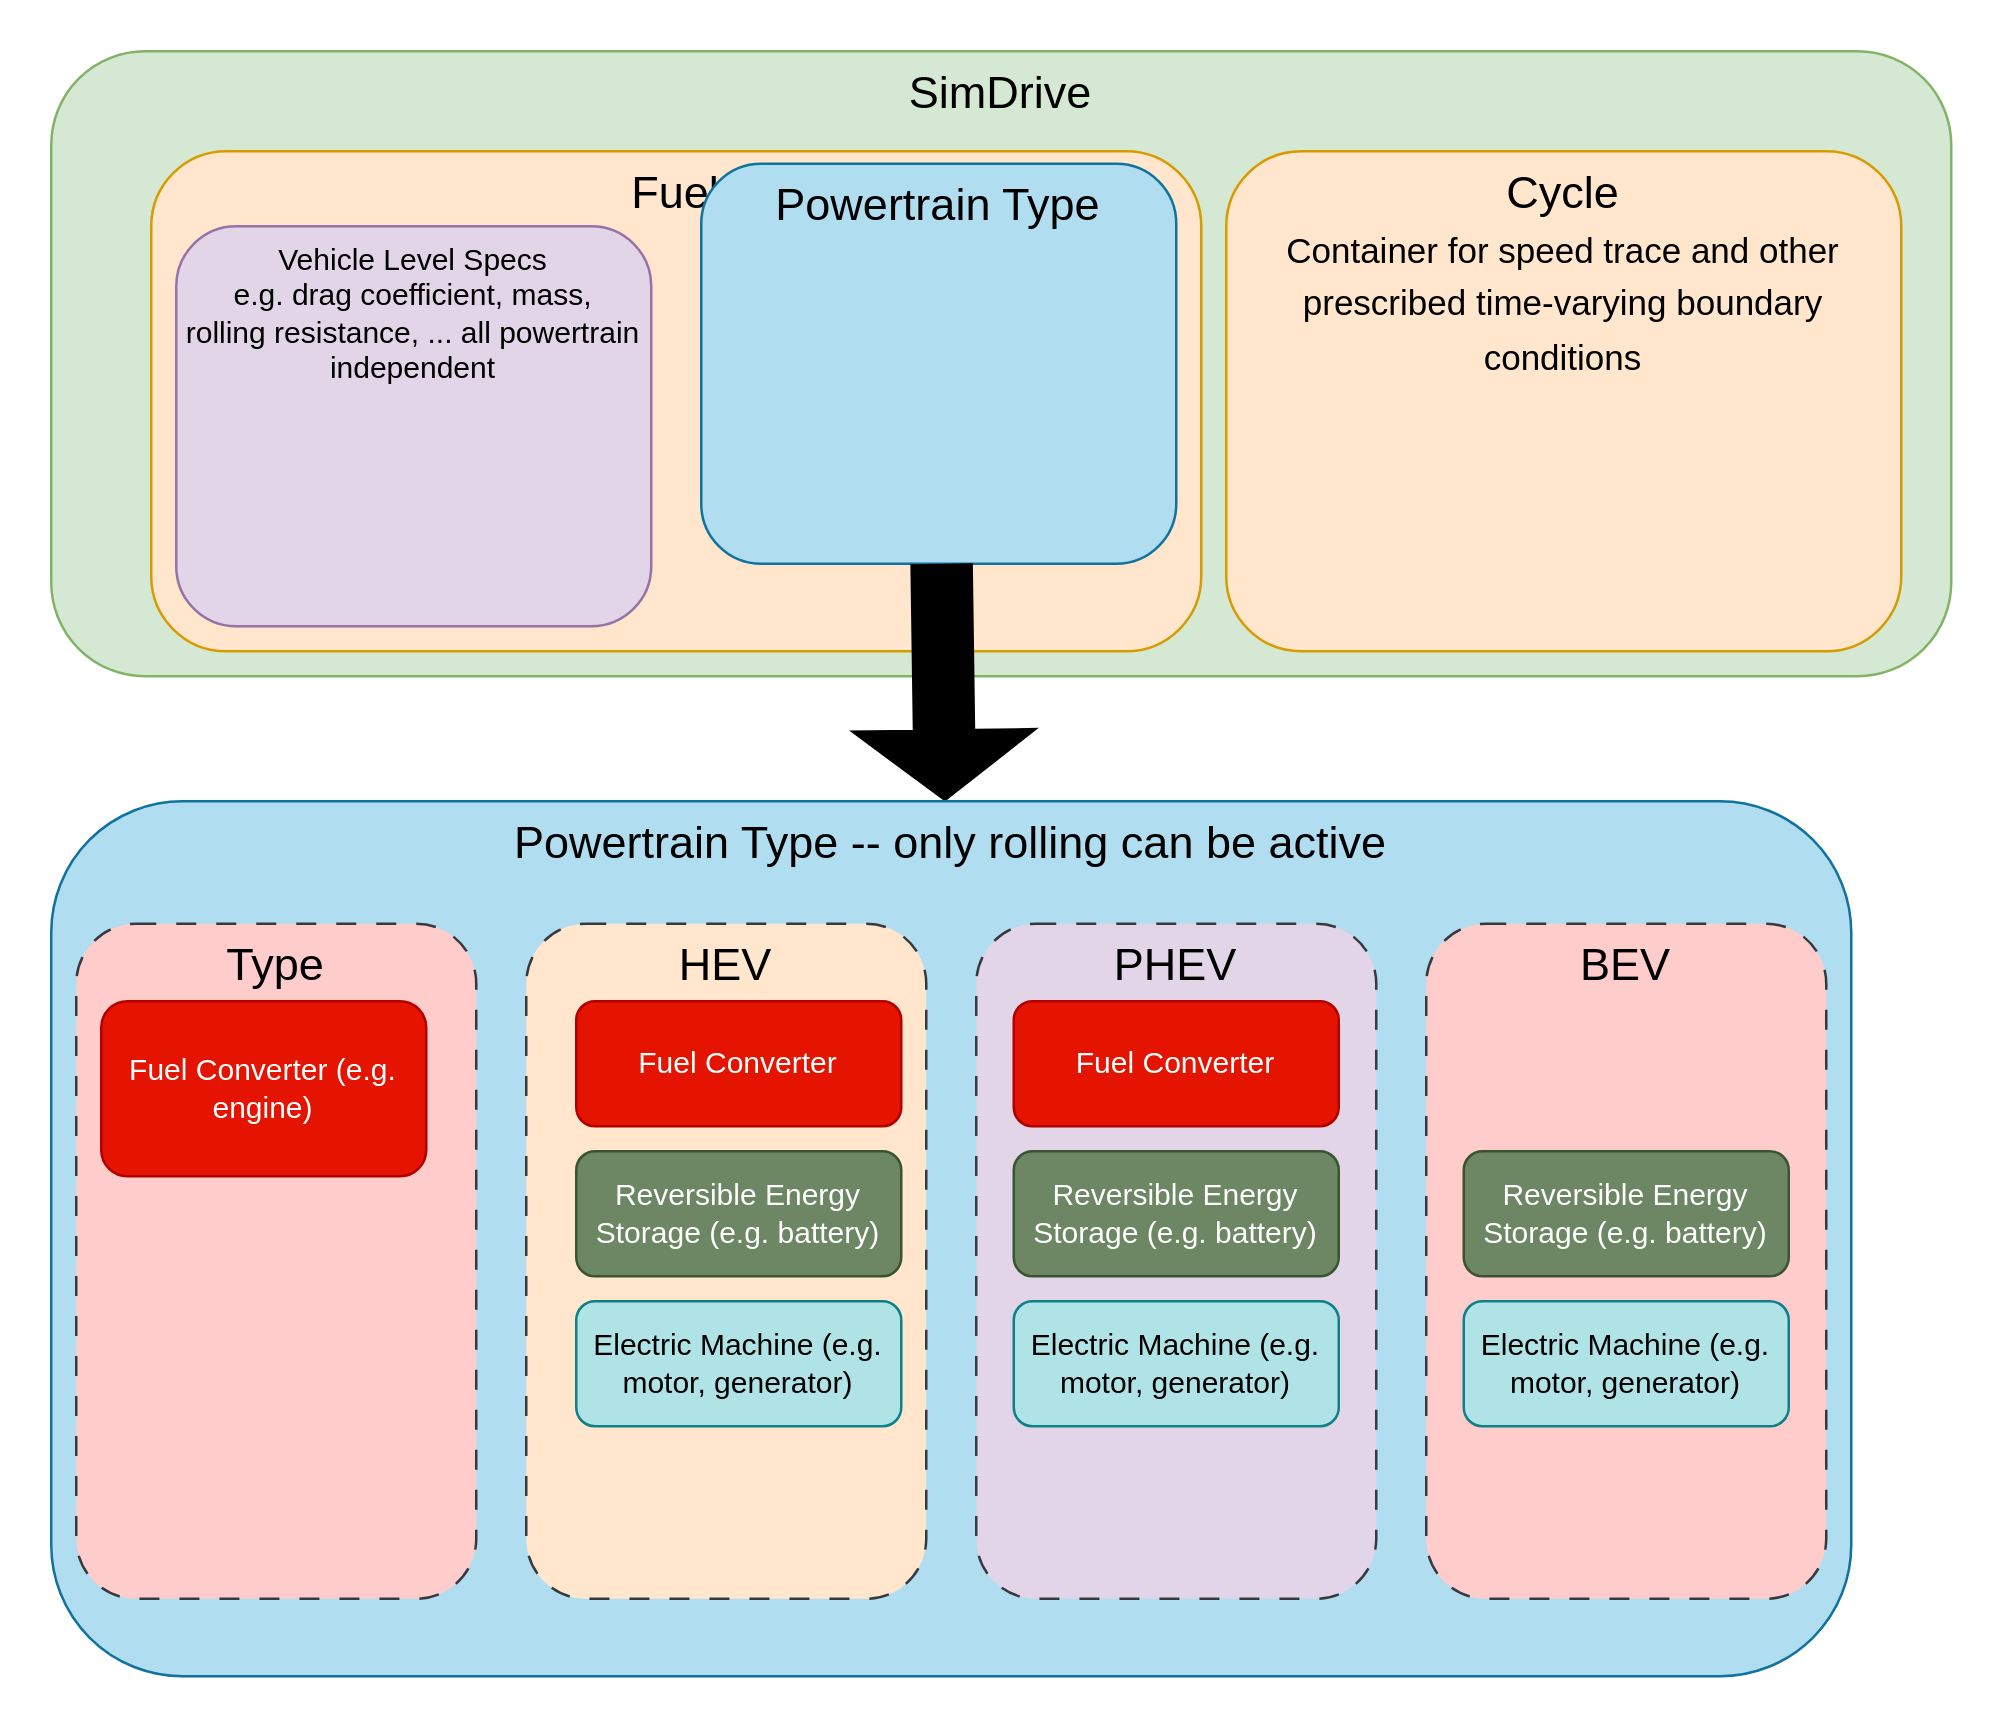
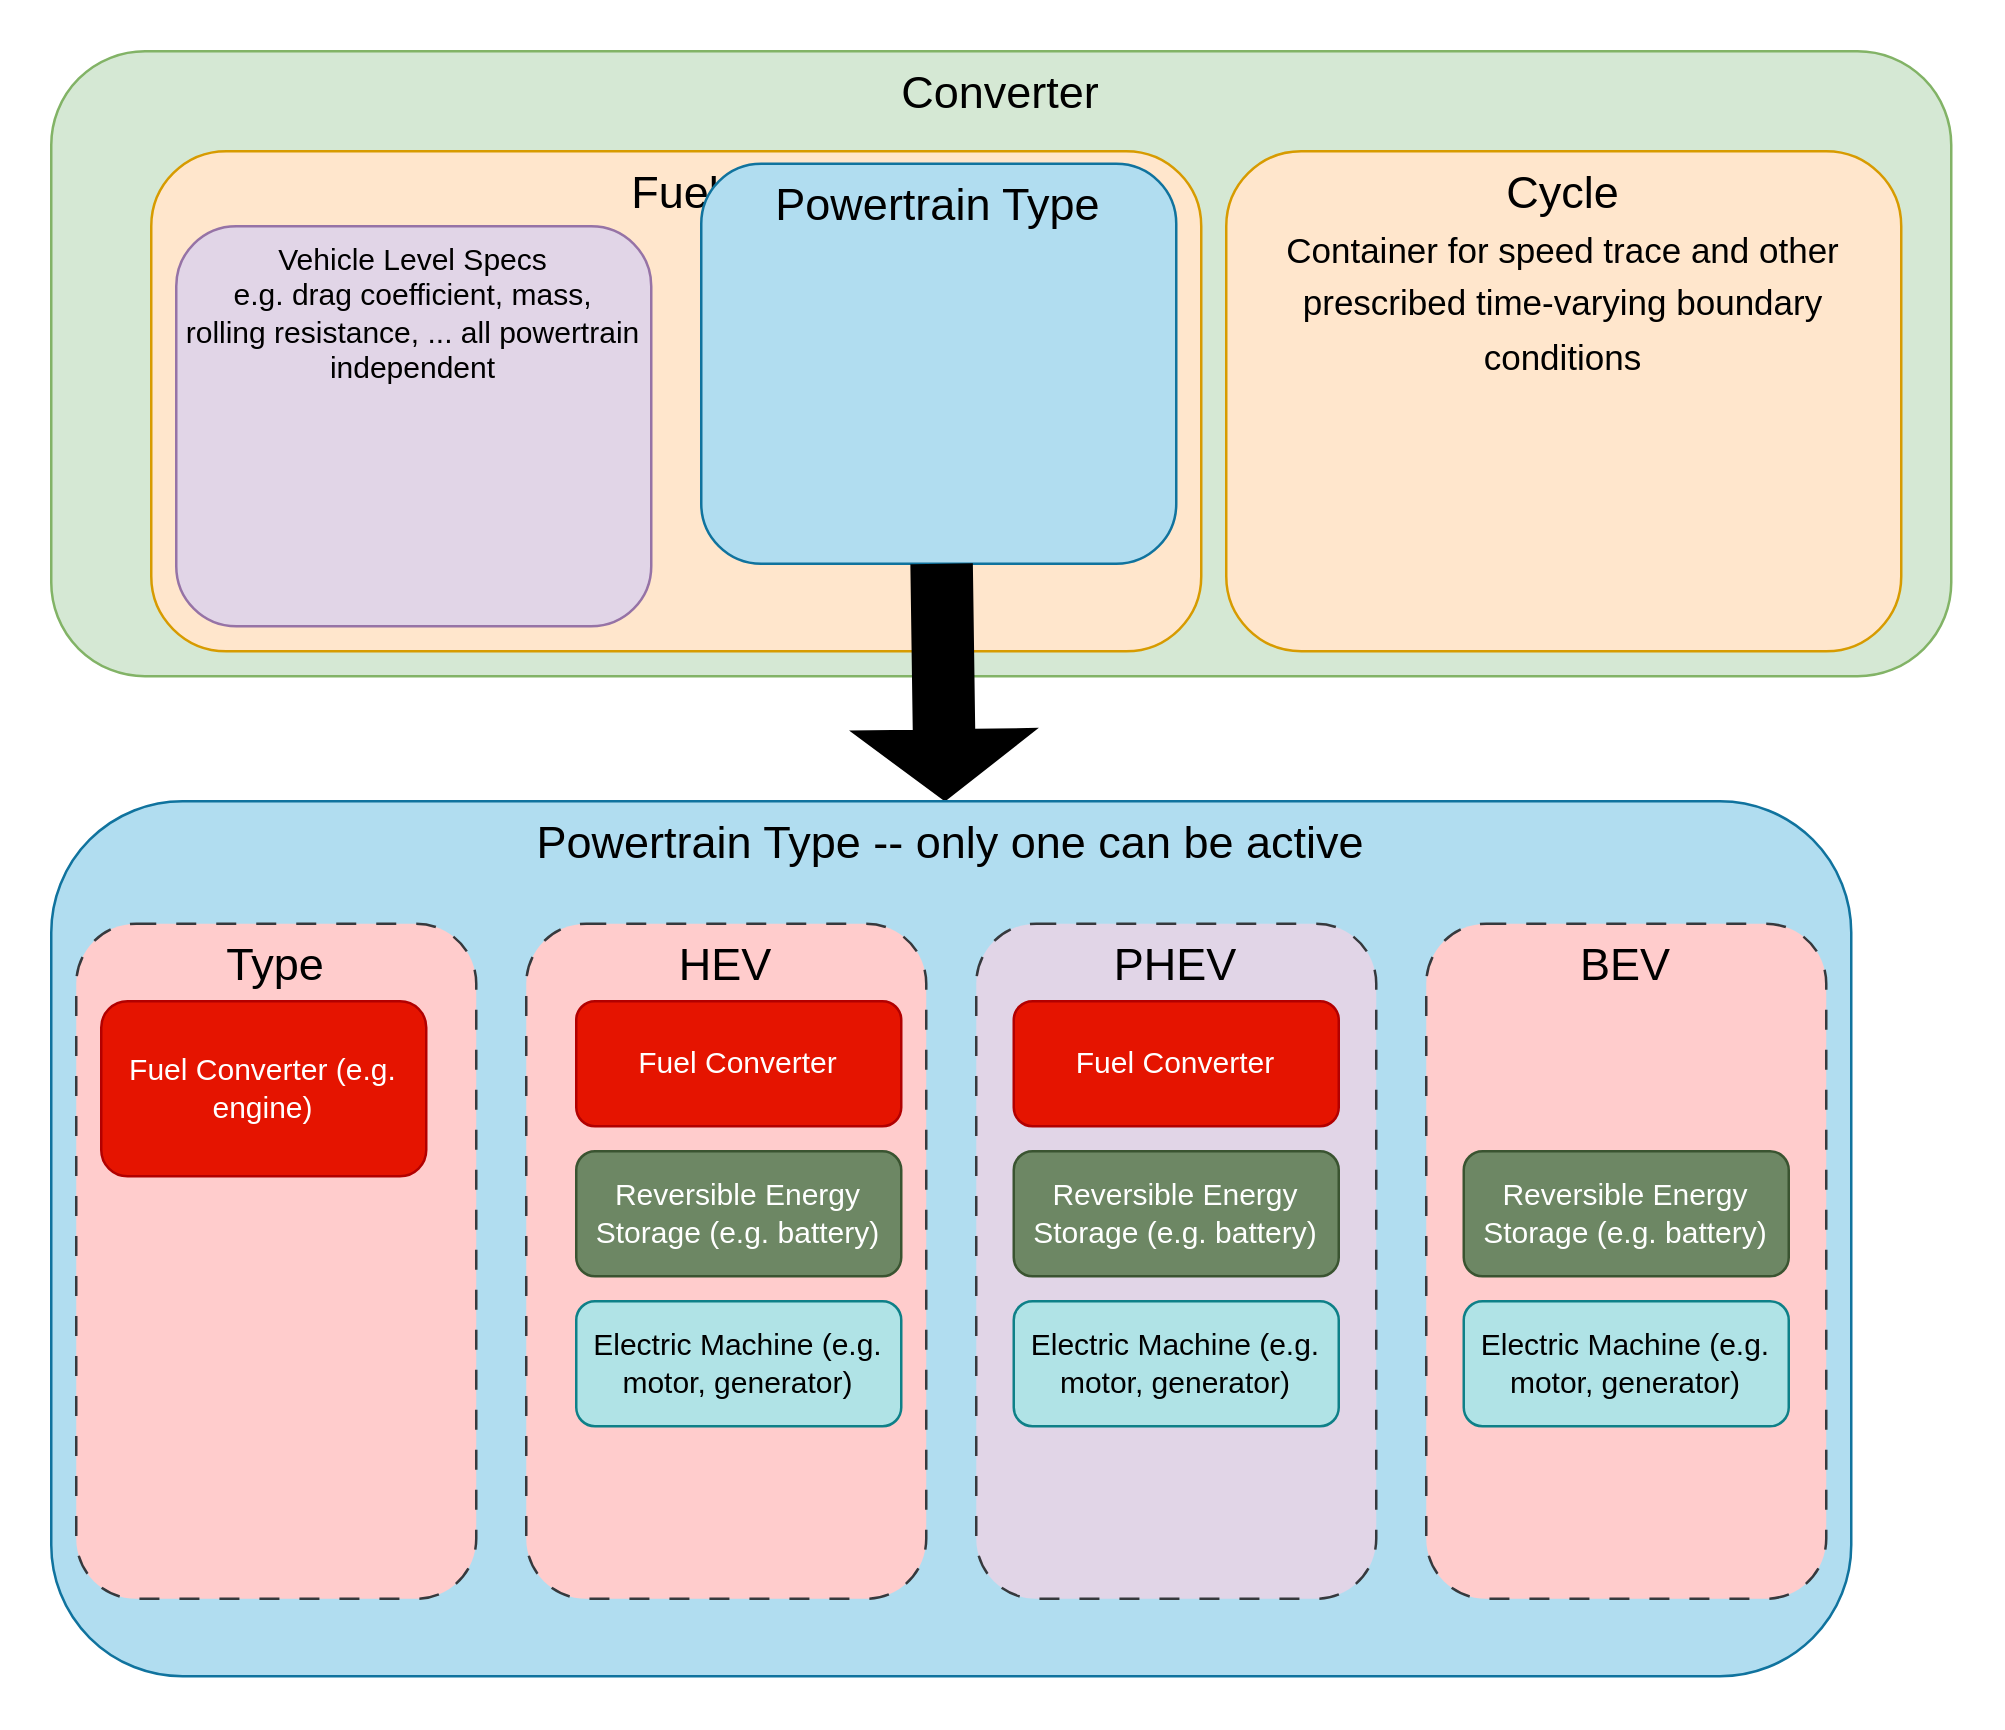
node "SimDrive": label "SimDrive" -> "Converter"
node "Powertrain Type -- only rolling can be active": label "Powertrain Type -- only rolling can be active" -> "Powertrain Type -- only one can be active"
node "HEV": fillcolor #ffe6cc -> #ffcccc
